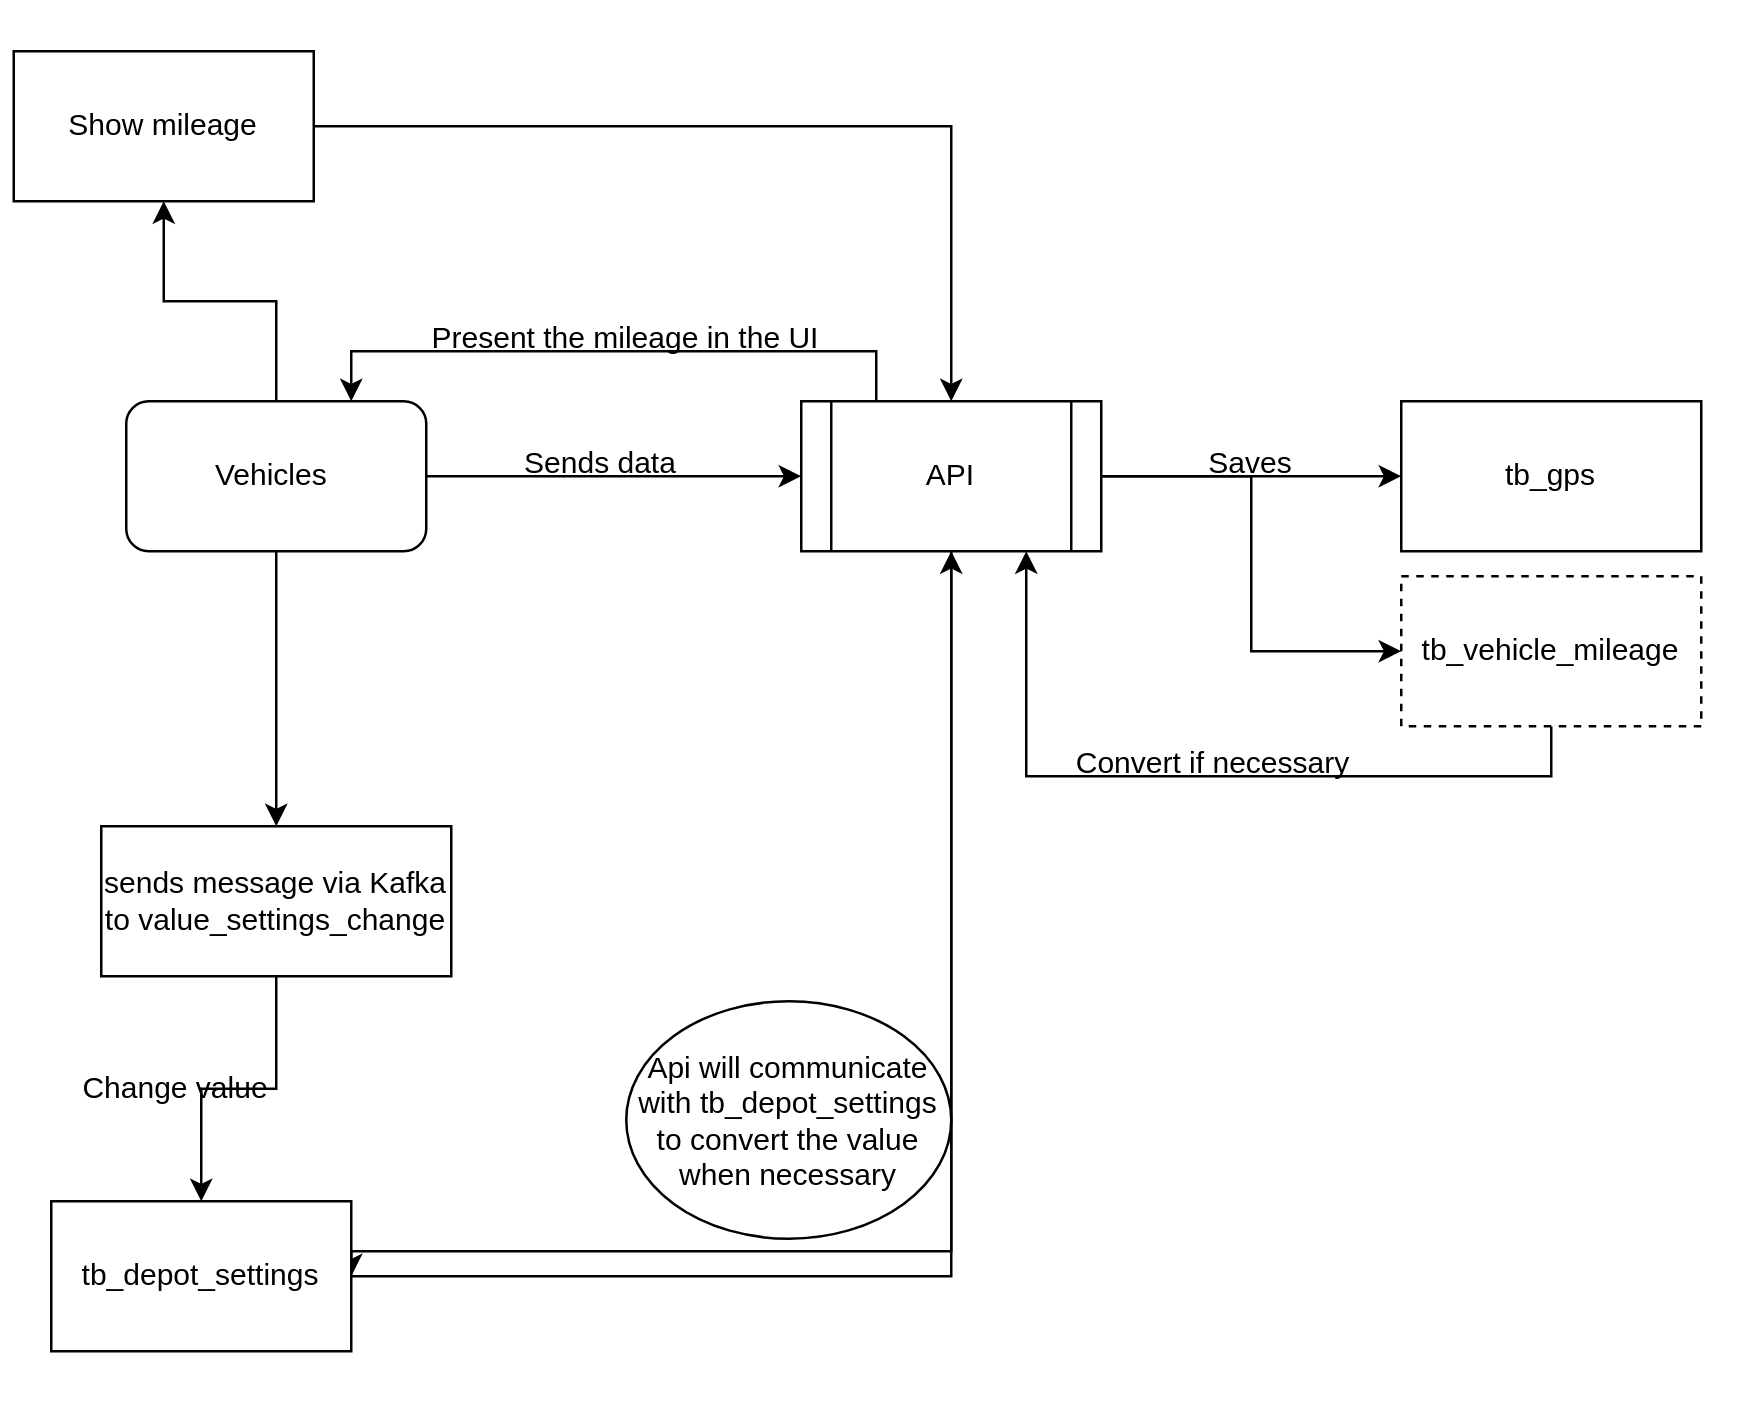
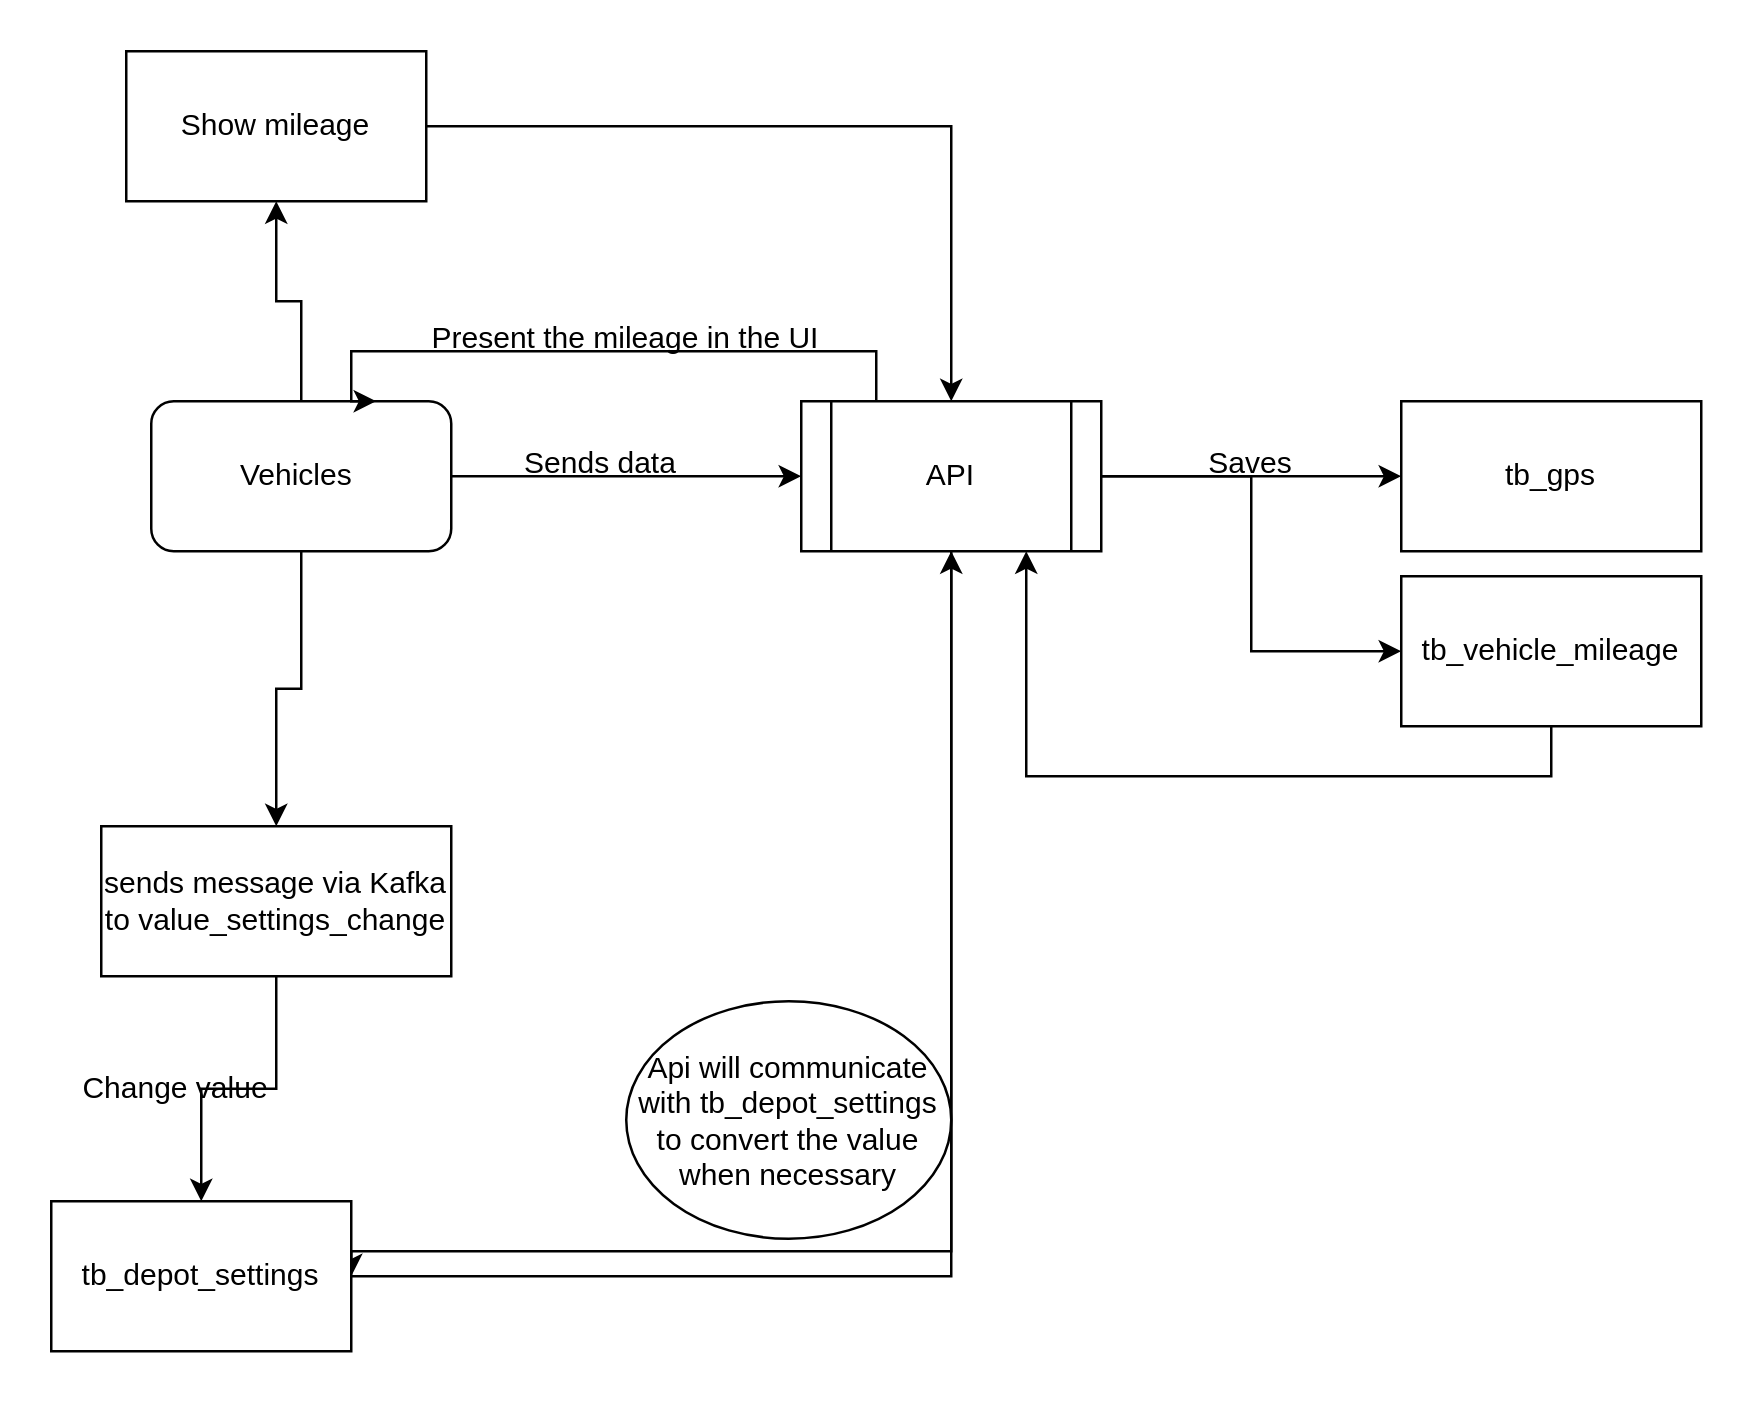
node "Show mileage": moved (164, 126) -> (276, 126)
node "Vehicles": moved (276, 476) -> (301, 476)
node "tb_vehicle_mileage": style dashed -> solid
node "Convert if necessary": removed
